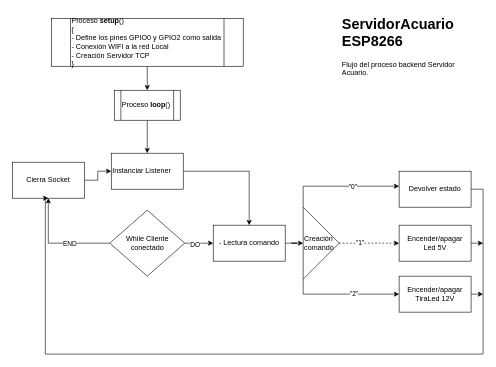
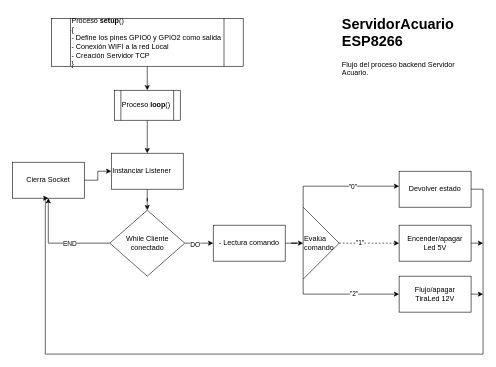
edge "Instanciar Listener" -> "- Lectura comando": now "Instanciar Listener" -> "While Cliente conectado"
node "Creación comando": label "Creación comando" -> "Evalúa comando"
node "Encender/apagar TiraLed 12V": label "Encender/apagar TiraLed 12V" -> "Flujo/apagar TiraLed 12V"
